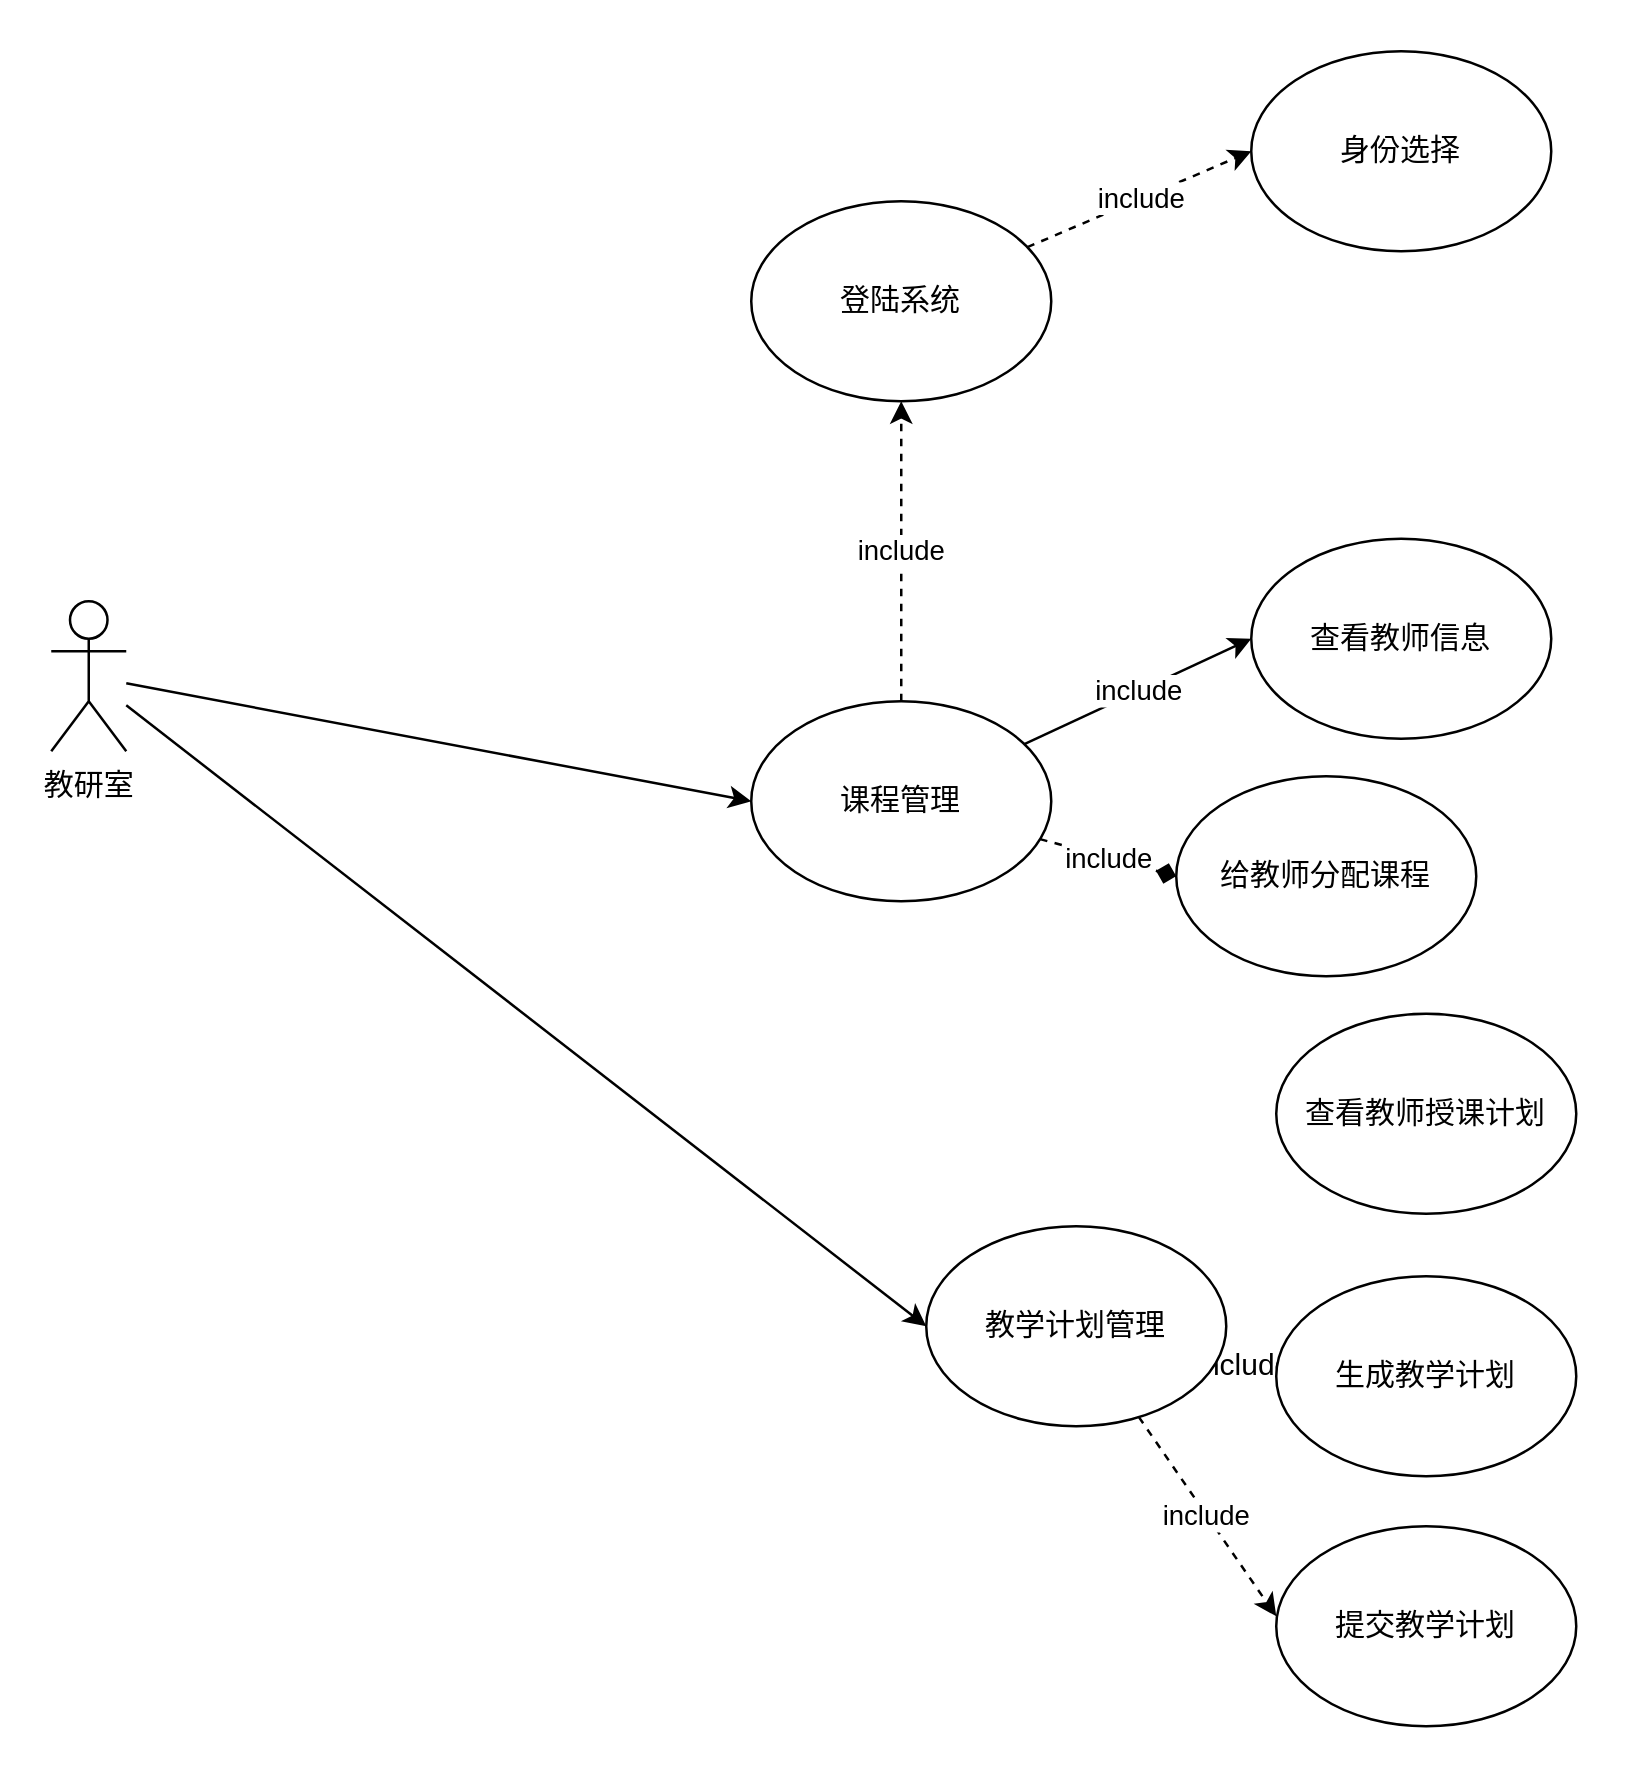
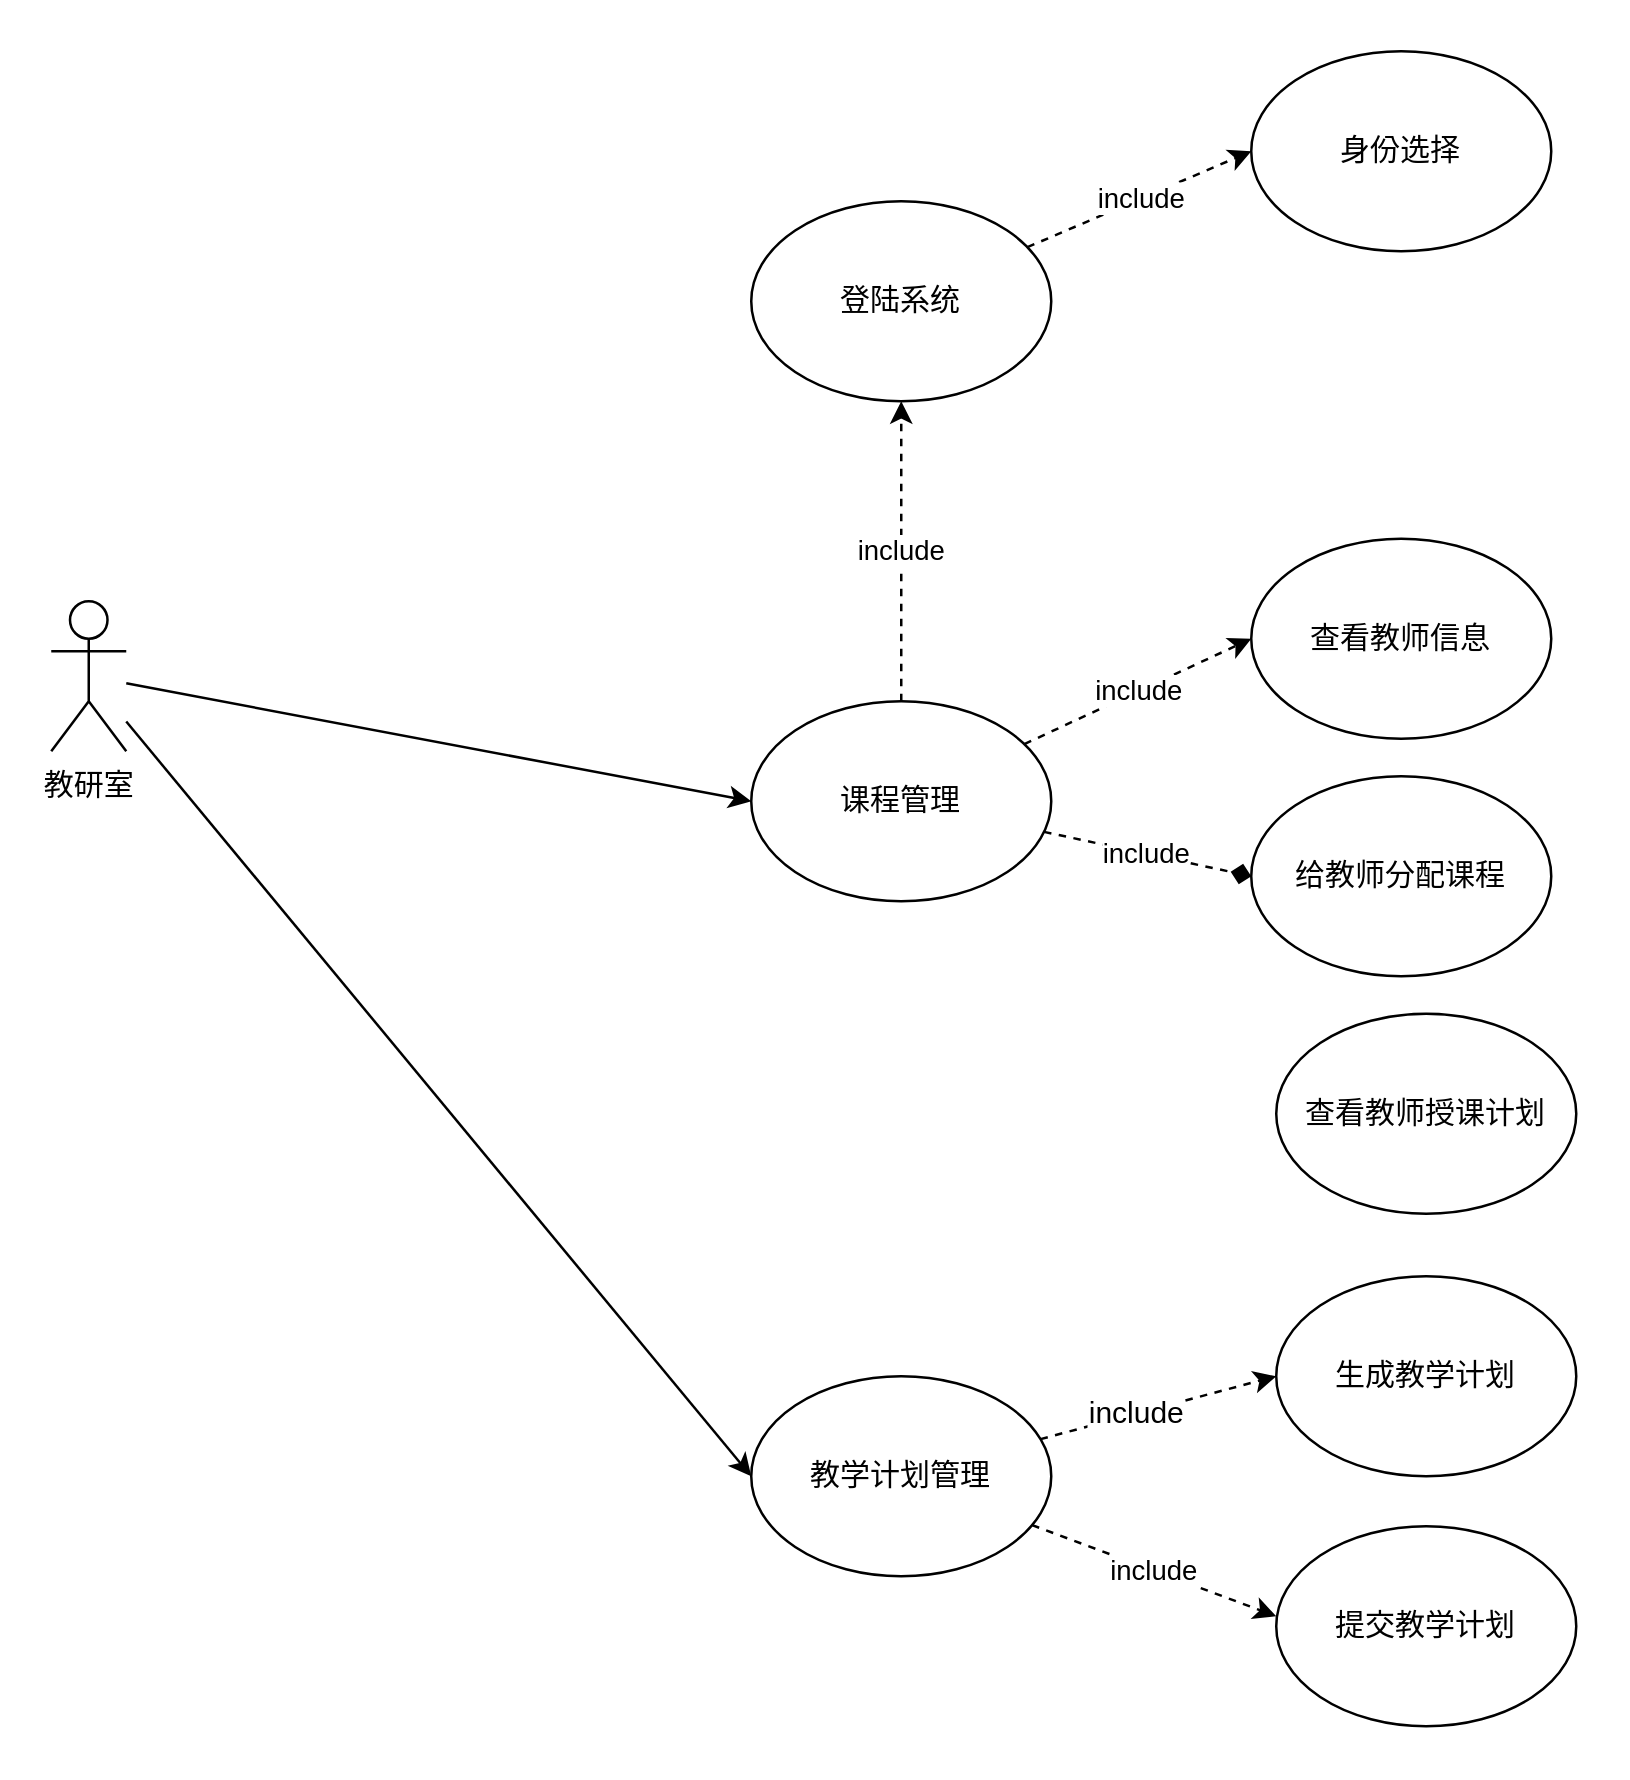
edge "课程管理" -> "查看教师信息": style solid -> dashed
node "给教师分配课程": moved (1326, 876) -> (1401, 876)
node "教学计划管理": moved (1076, 1326) -> (901, 1476)
